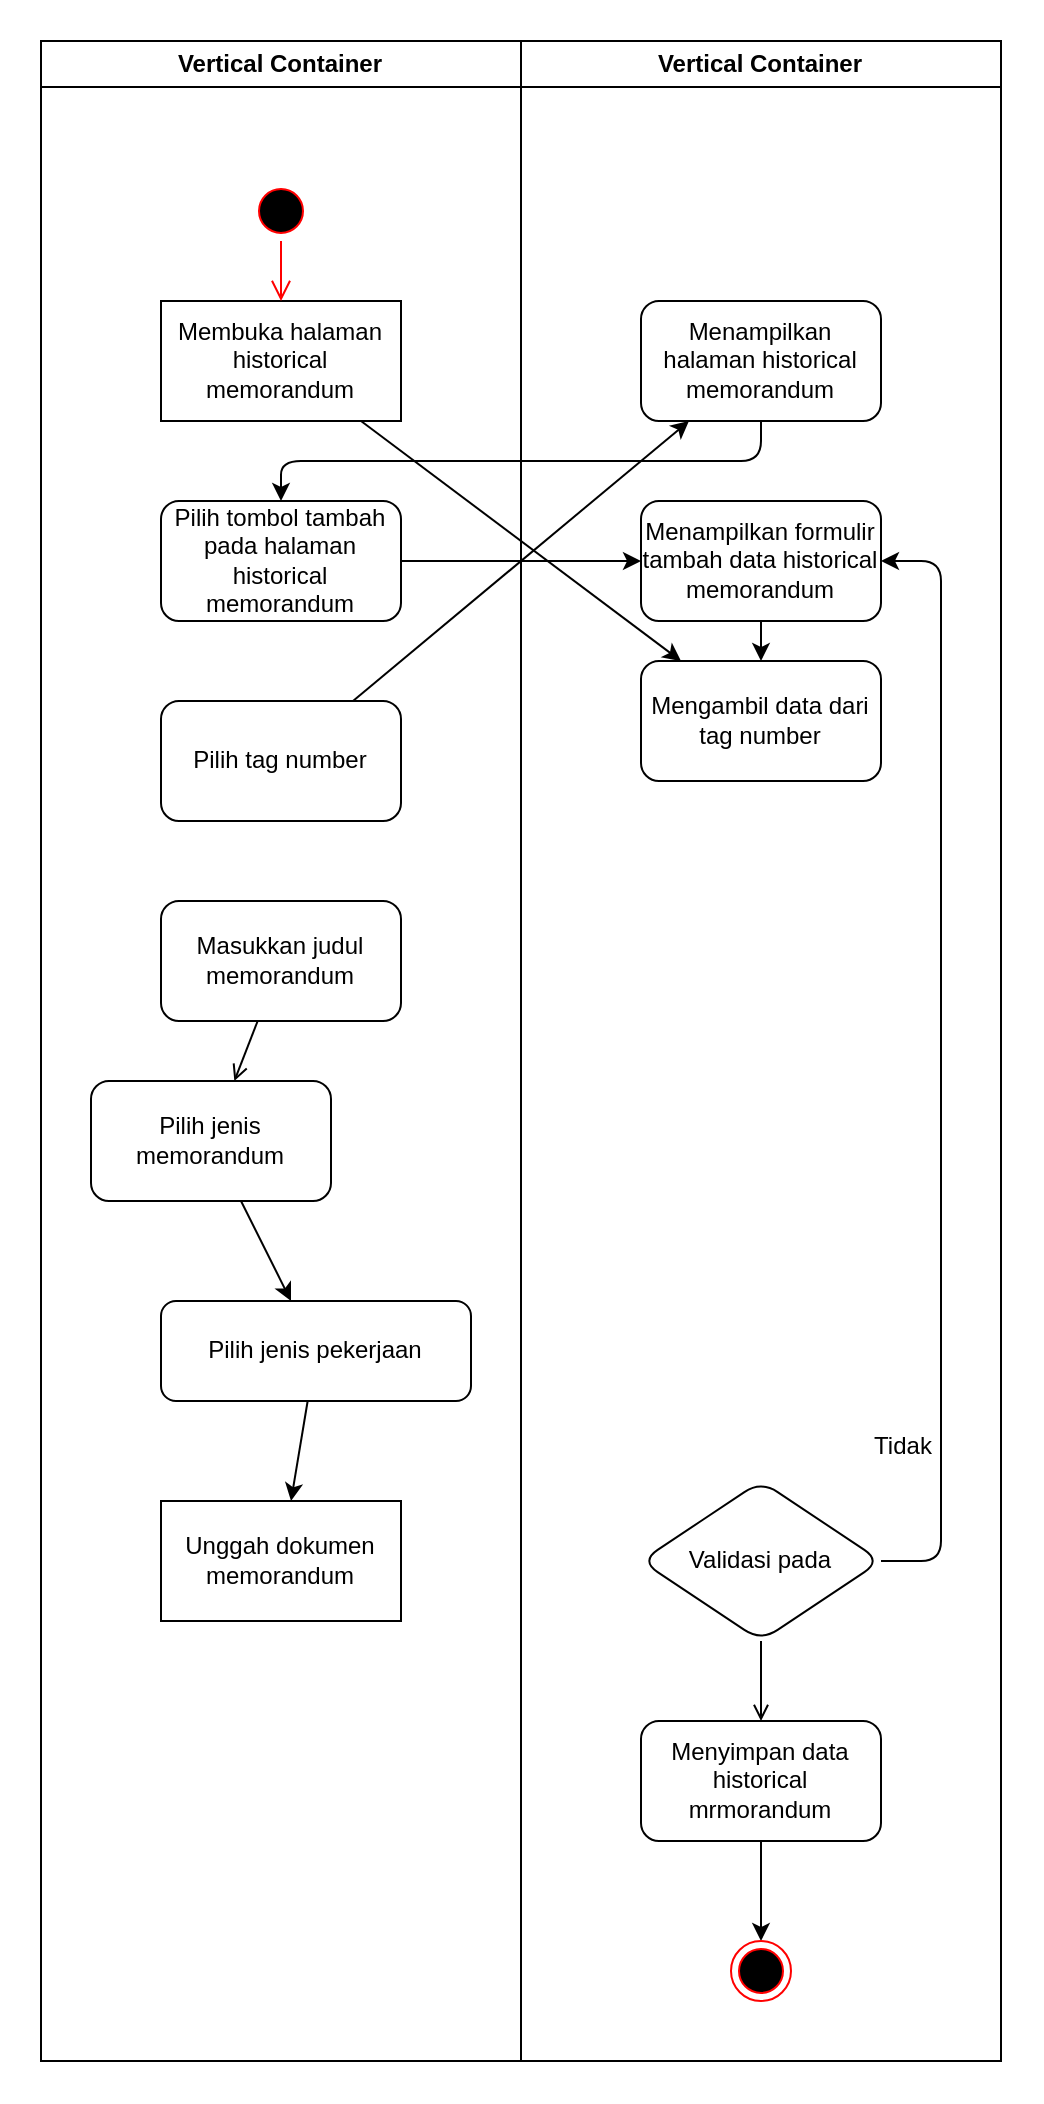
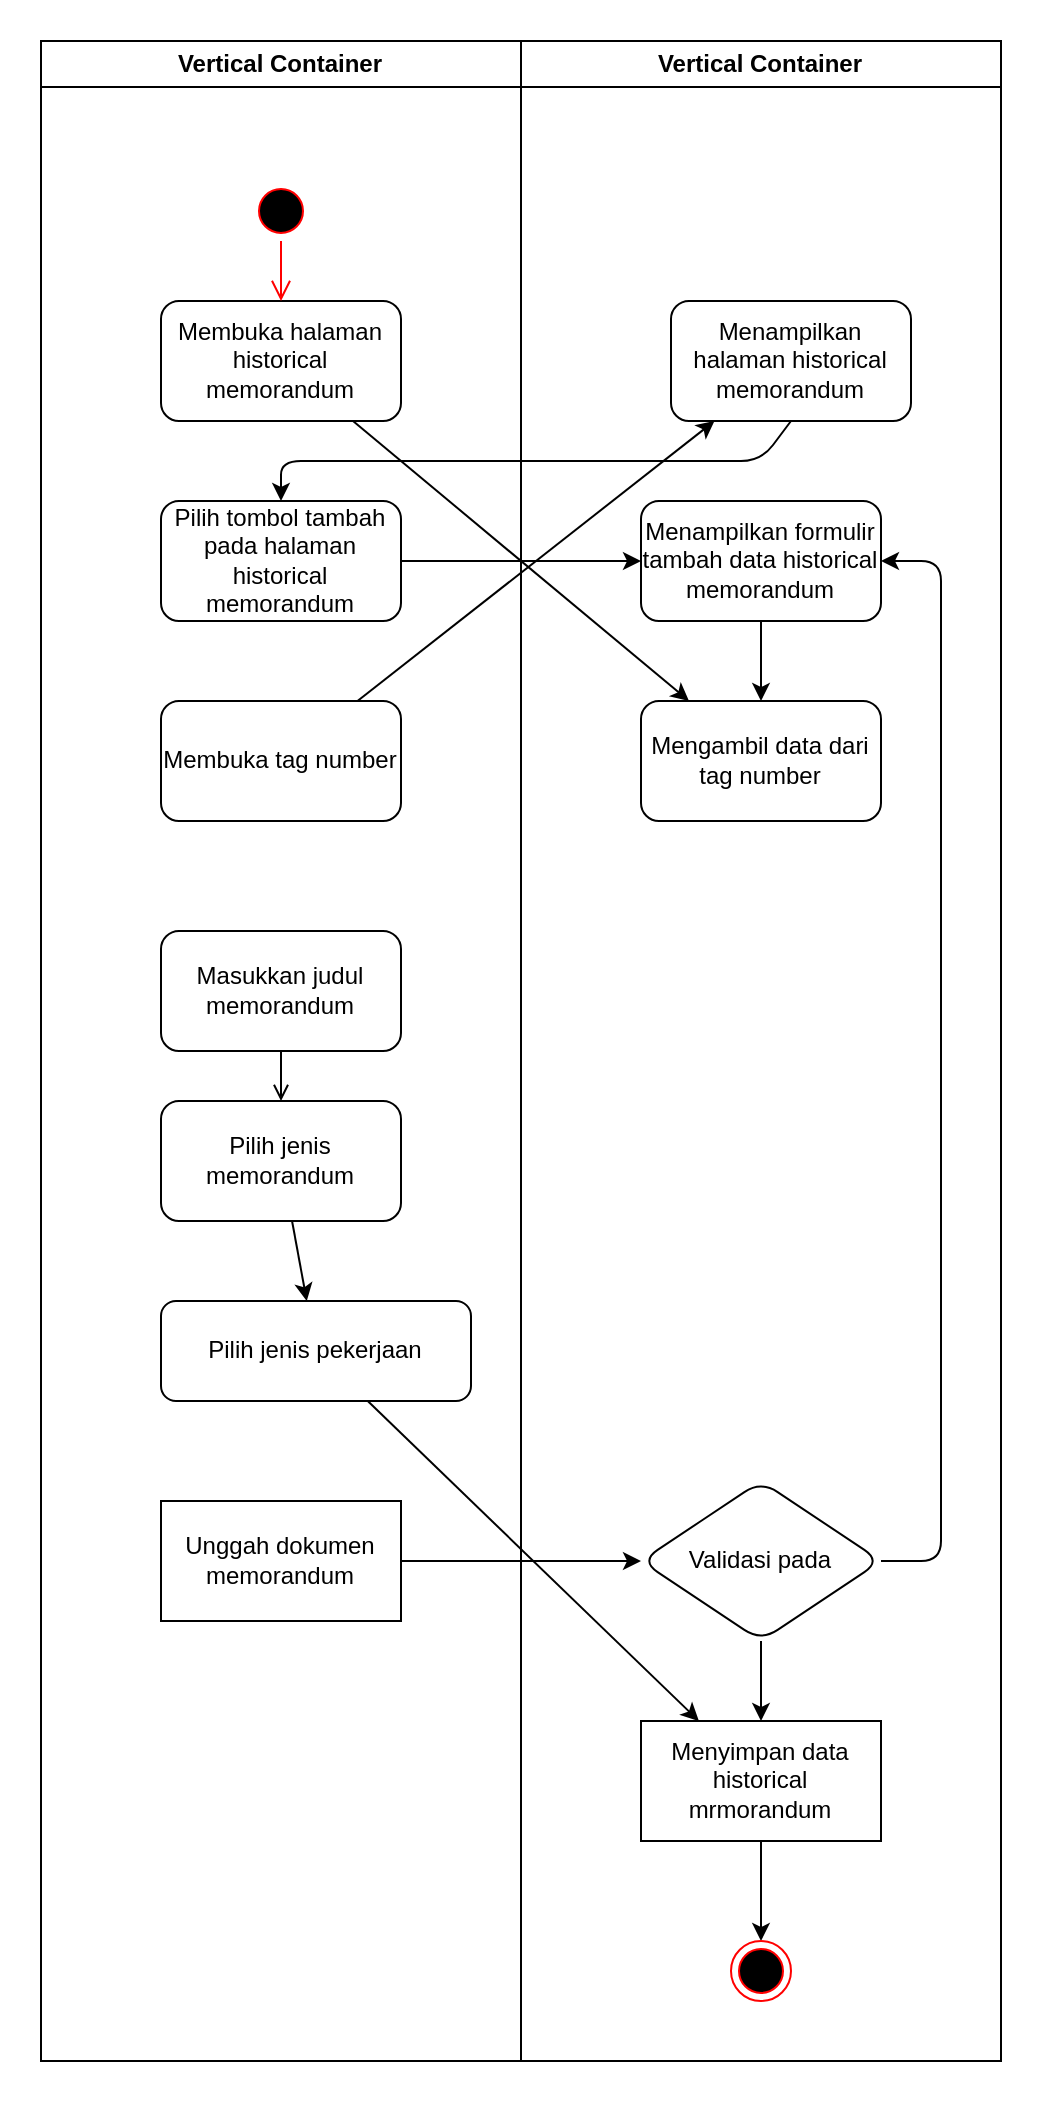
node "Membuka halaman historical memorandum": shape rectangle -> rounded rectangle
node "Menampilkan halaman historical memorandum": moved (761, 361) -> (791, 361)
node "Mengambil data dari tag number": moved (761, 721) -> (761, 761)
node "Pilih tag number": label "Pilih tag number" -> "Membuka tag number"
node "Masukkan judul memorandum": moved (281, 961) -> (281, 991)
node "Pilih jenis memorandum": moved (211, 1141) -> (281, 1161)
edge "Pilih jenis pekerjaan" -> "Unggah dokumen memorandum": now "Pilih jenis pekerjaan" -> "Menyimpan data historical mrmorandum"
node "Tidak": removed
edge "Unggah dokumen memorandum" -> "Validasi pada": added
edge "Validasi pada" -> "Menyimpan data historical mrmorandum": arrowhead open -> classic
node "Menyimpan data historical mrmorandum": shape rounded rectangle -> rectangle
